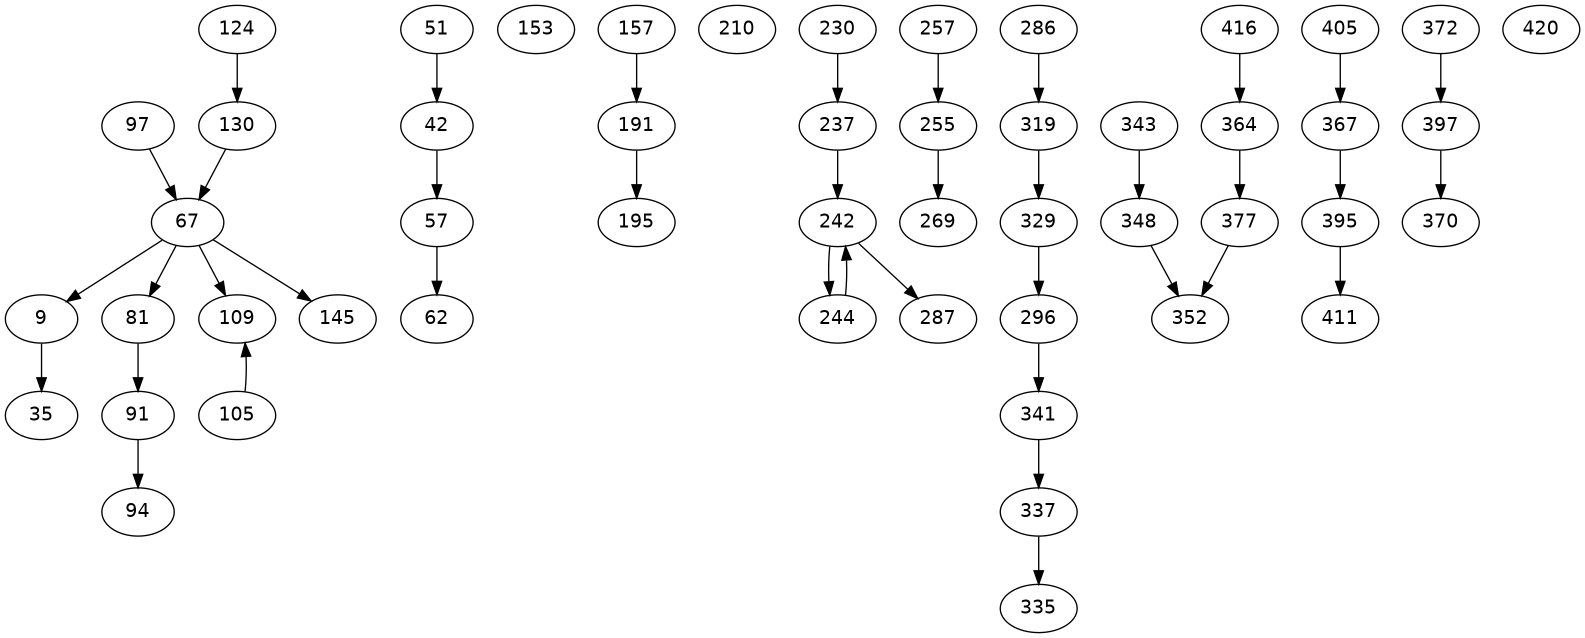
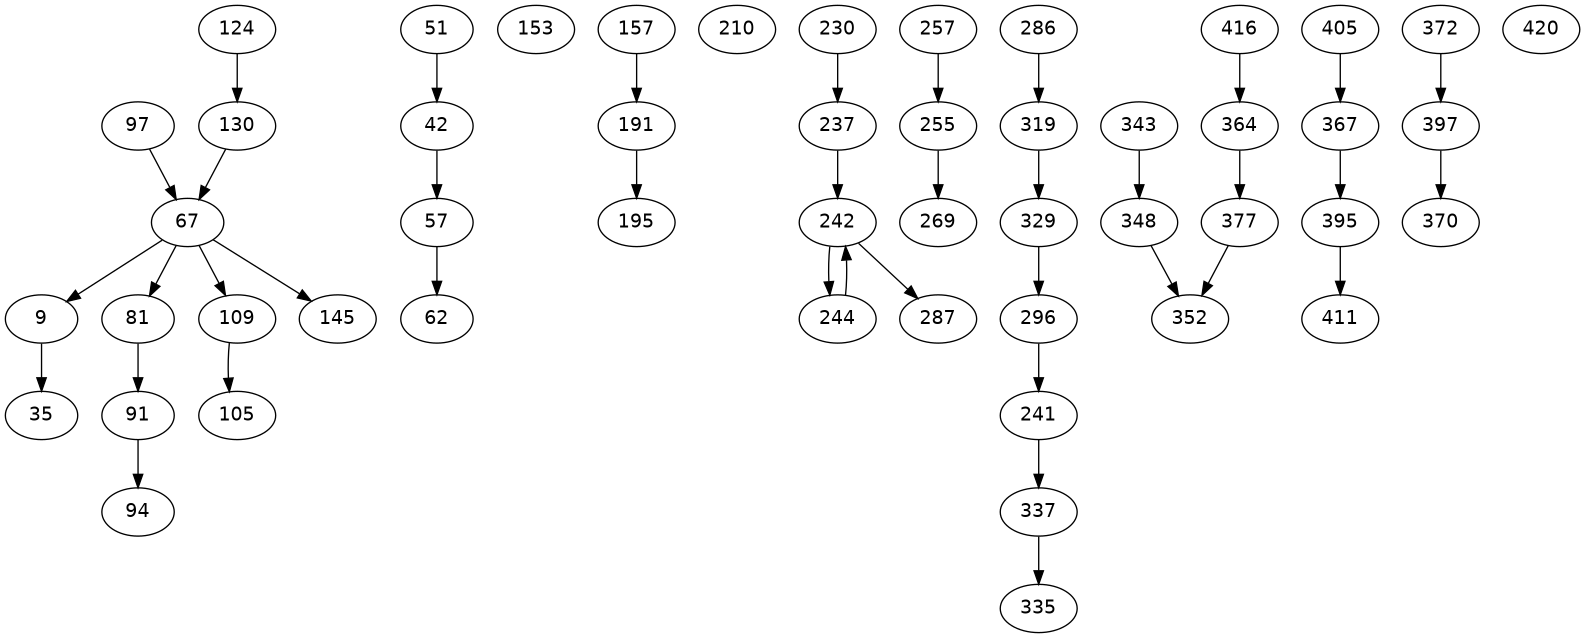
edge "105" -> "109": reversed
node "341": label "341" -> "241"
